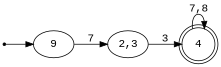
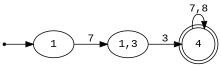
node "9": label "9" -> "1"
node "2,3": label "2,3" -> "1,3"
